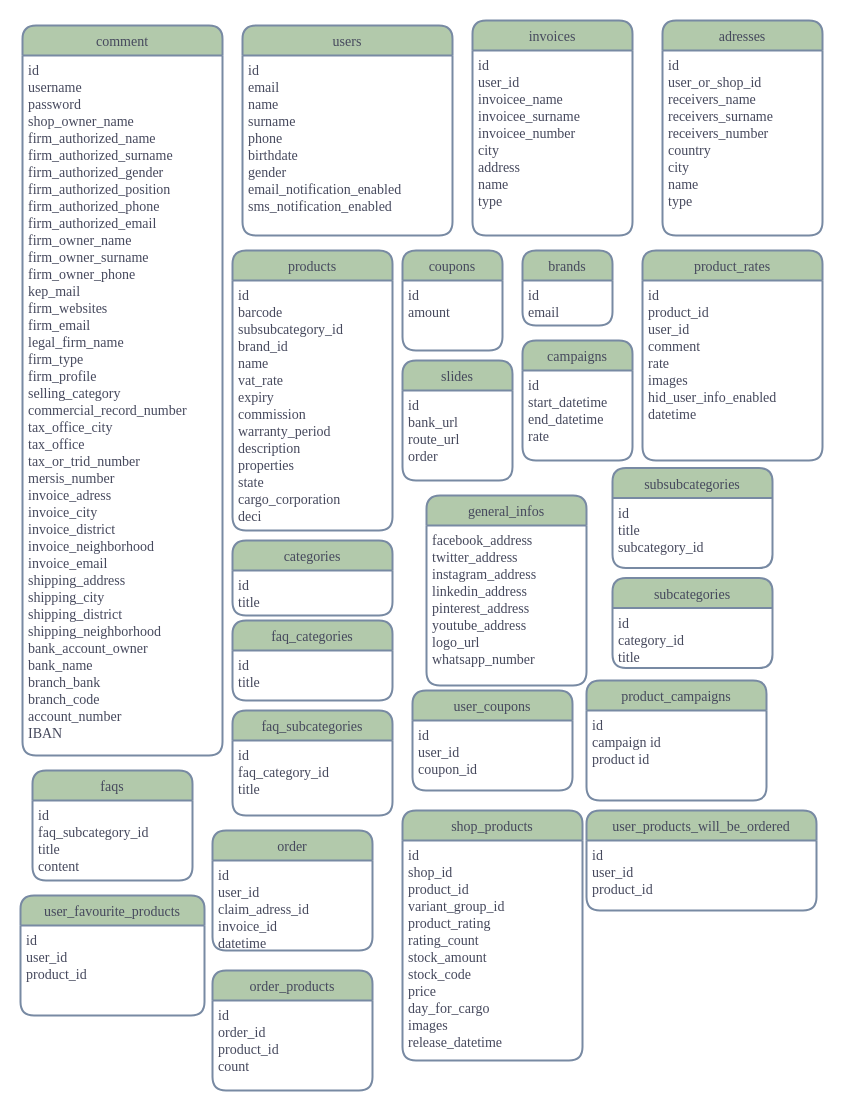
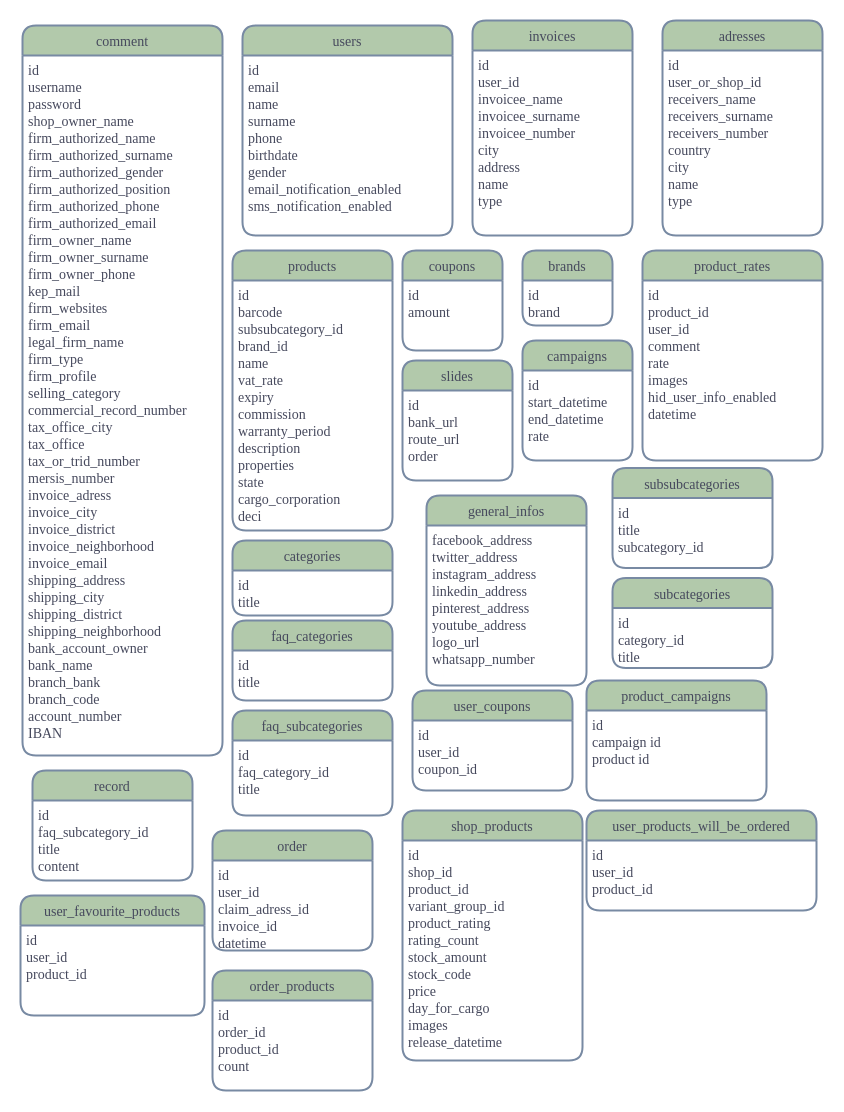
node "id email": label "id email" -> "id brand"
node "faqs": label "faqs" -> "record"
